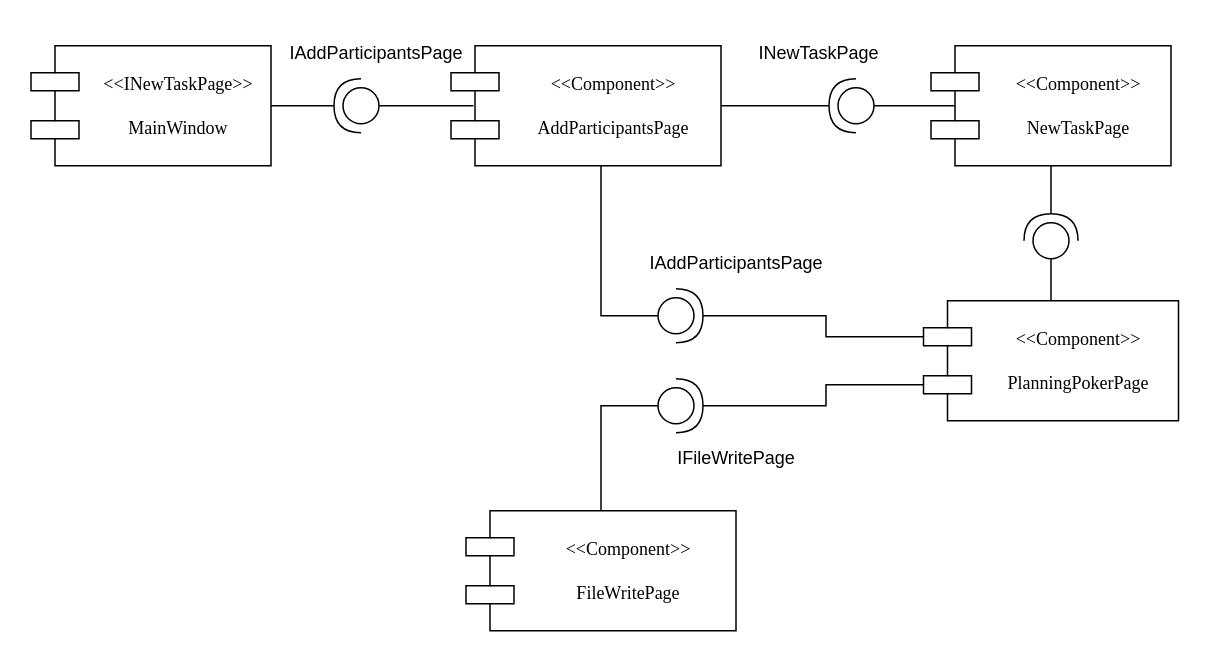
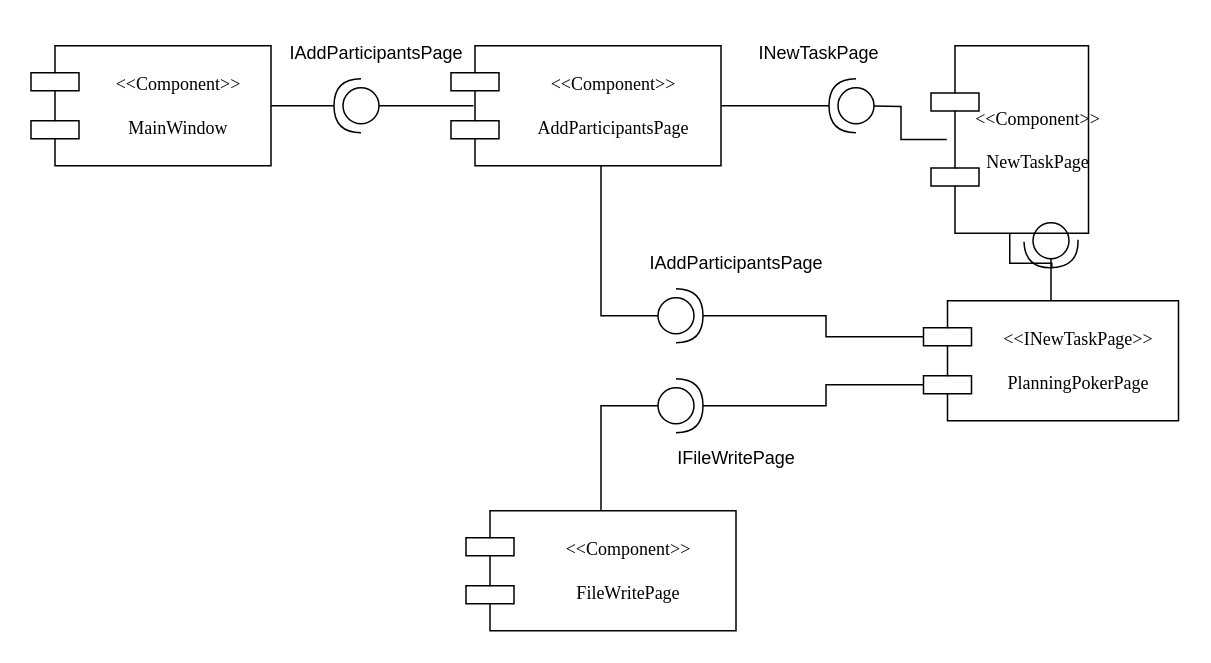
node "<<INewTaskPage>> MainWindow": label "<<INewTaskPage>> MainWindow" -> "<<Component>> MainWindow"
node "<<Component>> NewTaskPage": size 240x120 -> 158x188
node "<<Component>> PlanningPokerPage": label "<<Component>> PlanningPokerPage" -> "<<INewTaskPage>> PlanningPokerPage"
